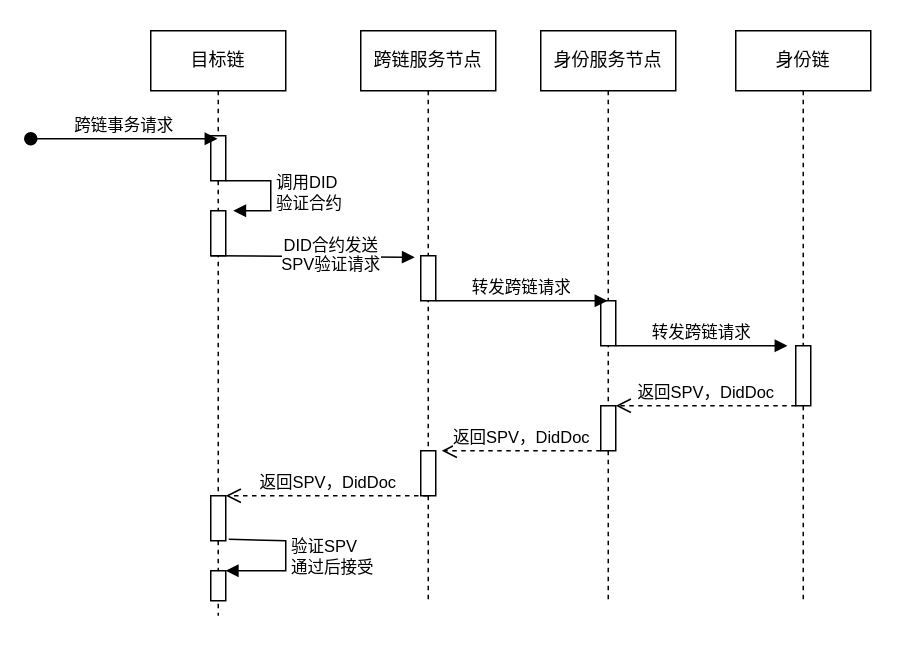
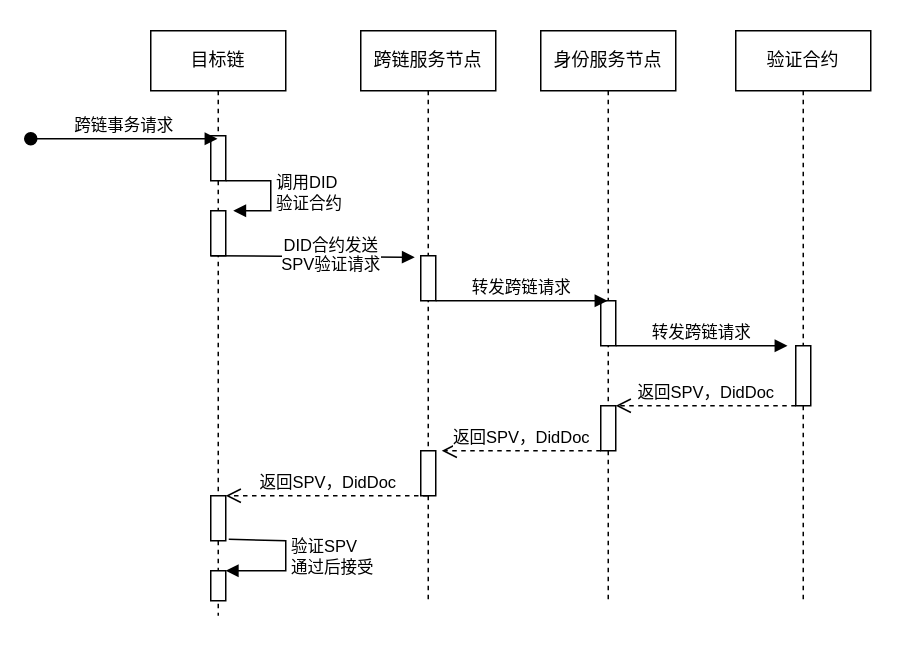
node "身份链": label "身份链" -> "验证合约"
